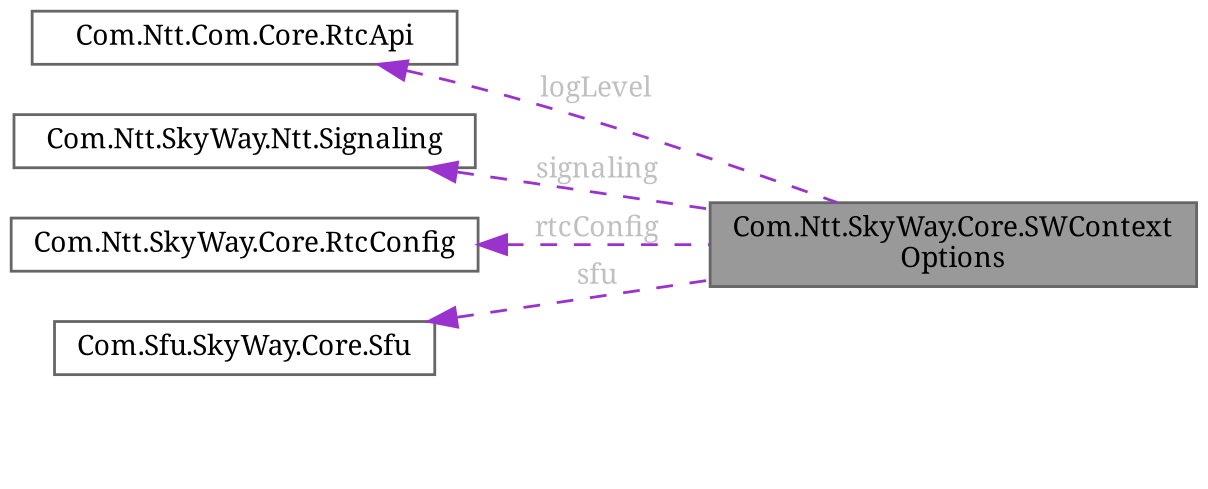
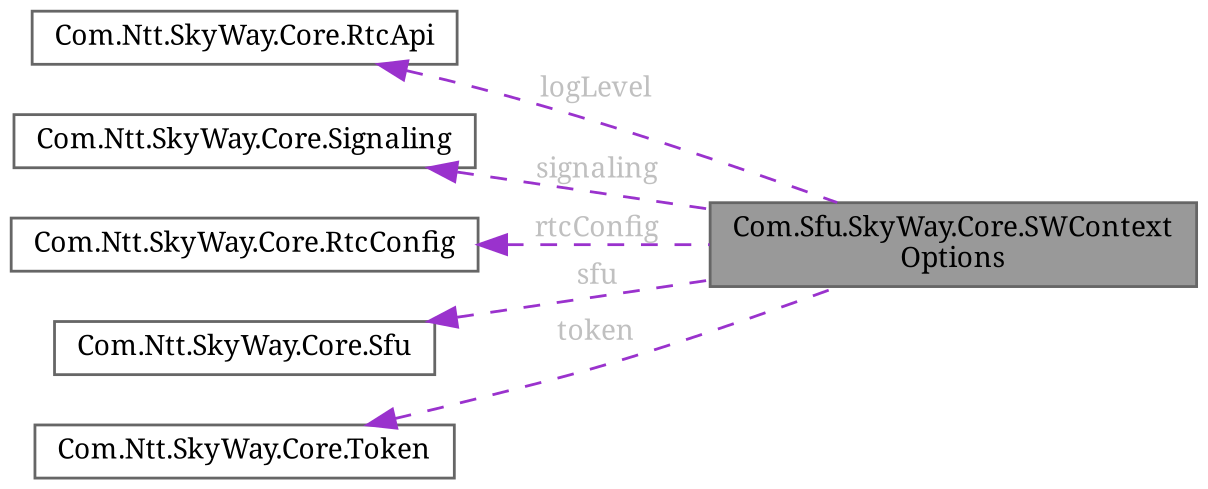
node "Com.Ntt.Com.Core.RtcApi": label "Com.Ntt.Com.Core.RtcApi" -> "Com.Ntt.SkyWay.Core.RtcApi"
node "Com.Ntt.SkyWay.Ntt.Signaling": label "Com.Ntt.SkyWay.Ntt.Signaling" -> "Com.Ntt.SkyWay.Core.Signaling"
node "Com.Ntt.SkyWay.Core.SWContext Options": label "Com.Ntt.SkyWay.Core.SWContext Options" -> "Com.Sfu.SkyWay.Core.SWContext Options"
node "Com.Sfu.SkyWay.Core.Sfu": label "Com.Sfu.SkyWay.Core.Sfu" -> "Com.Ntt.SkyWay.Core.Sfu"
node "Com.Ntt.SkyWay.Core.Token": added
